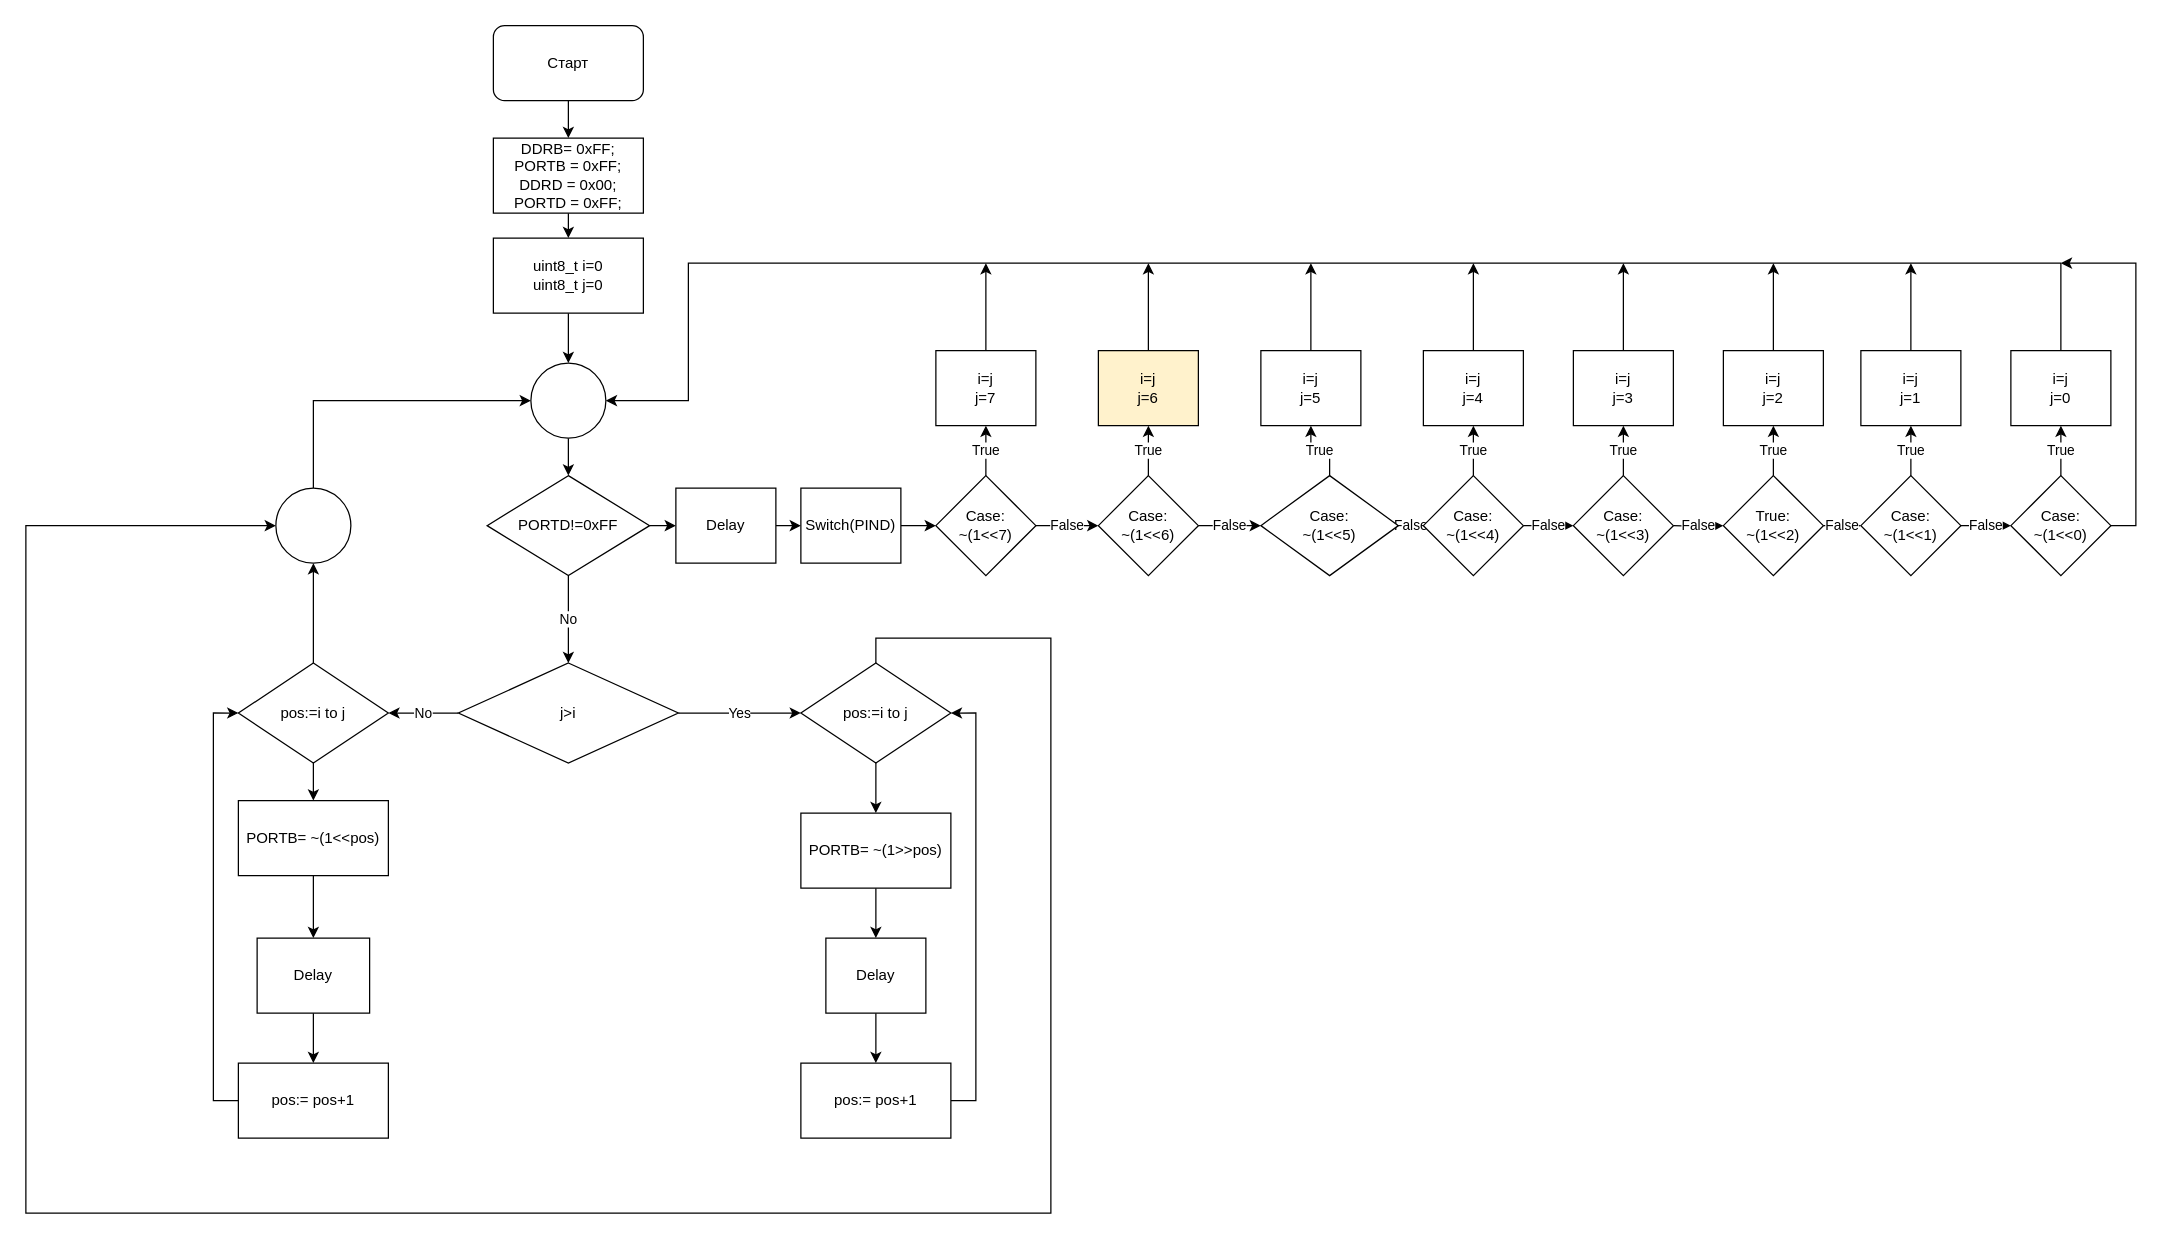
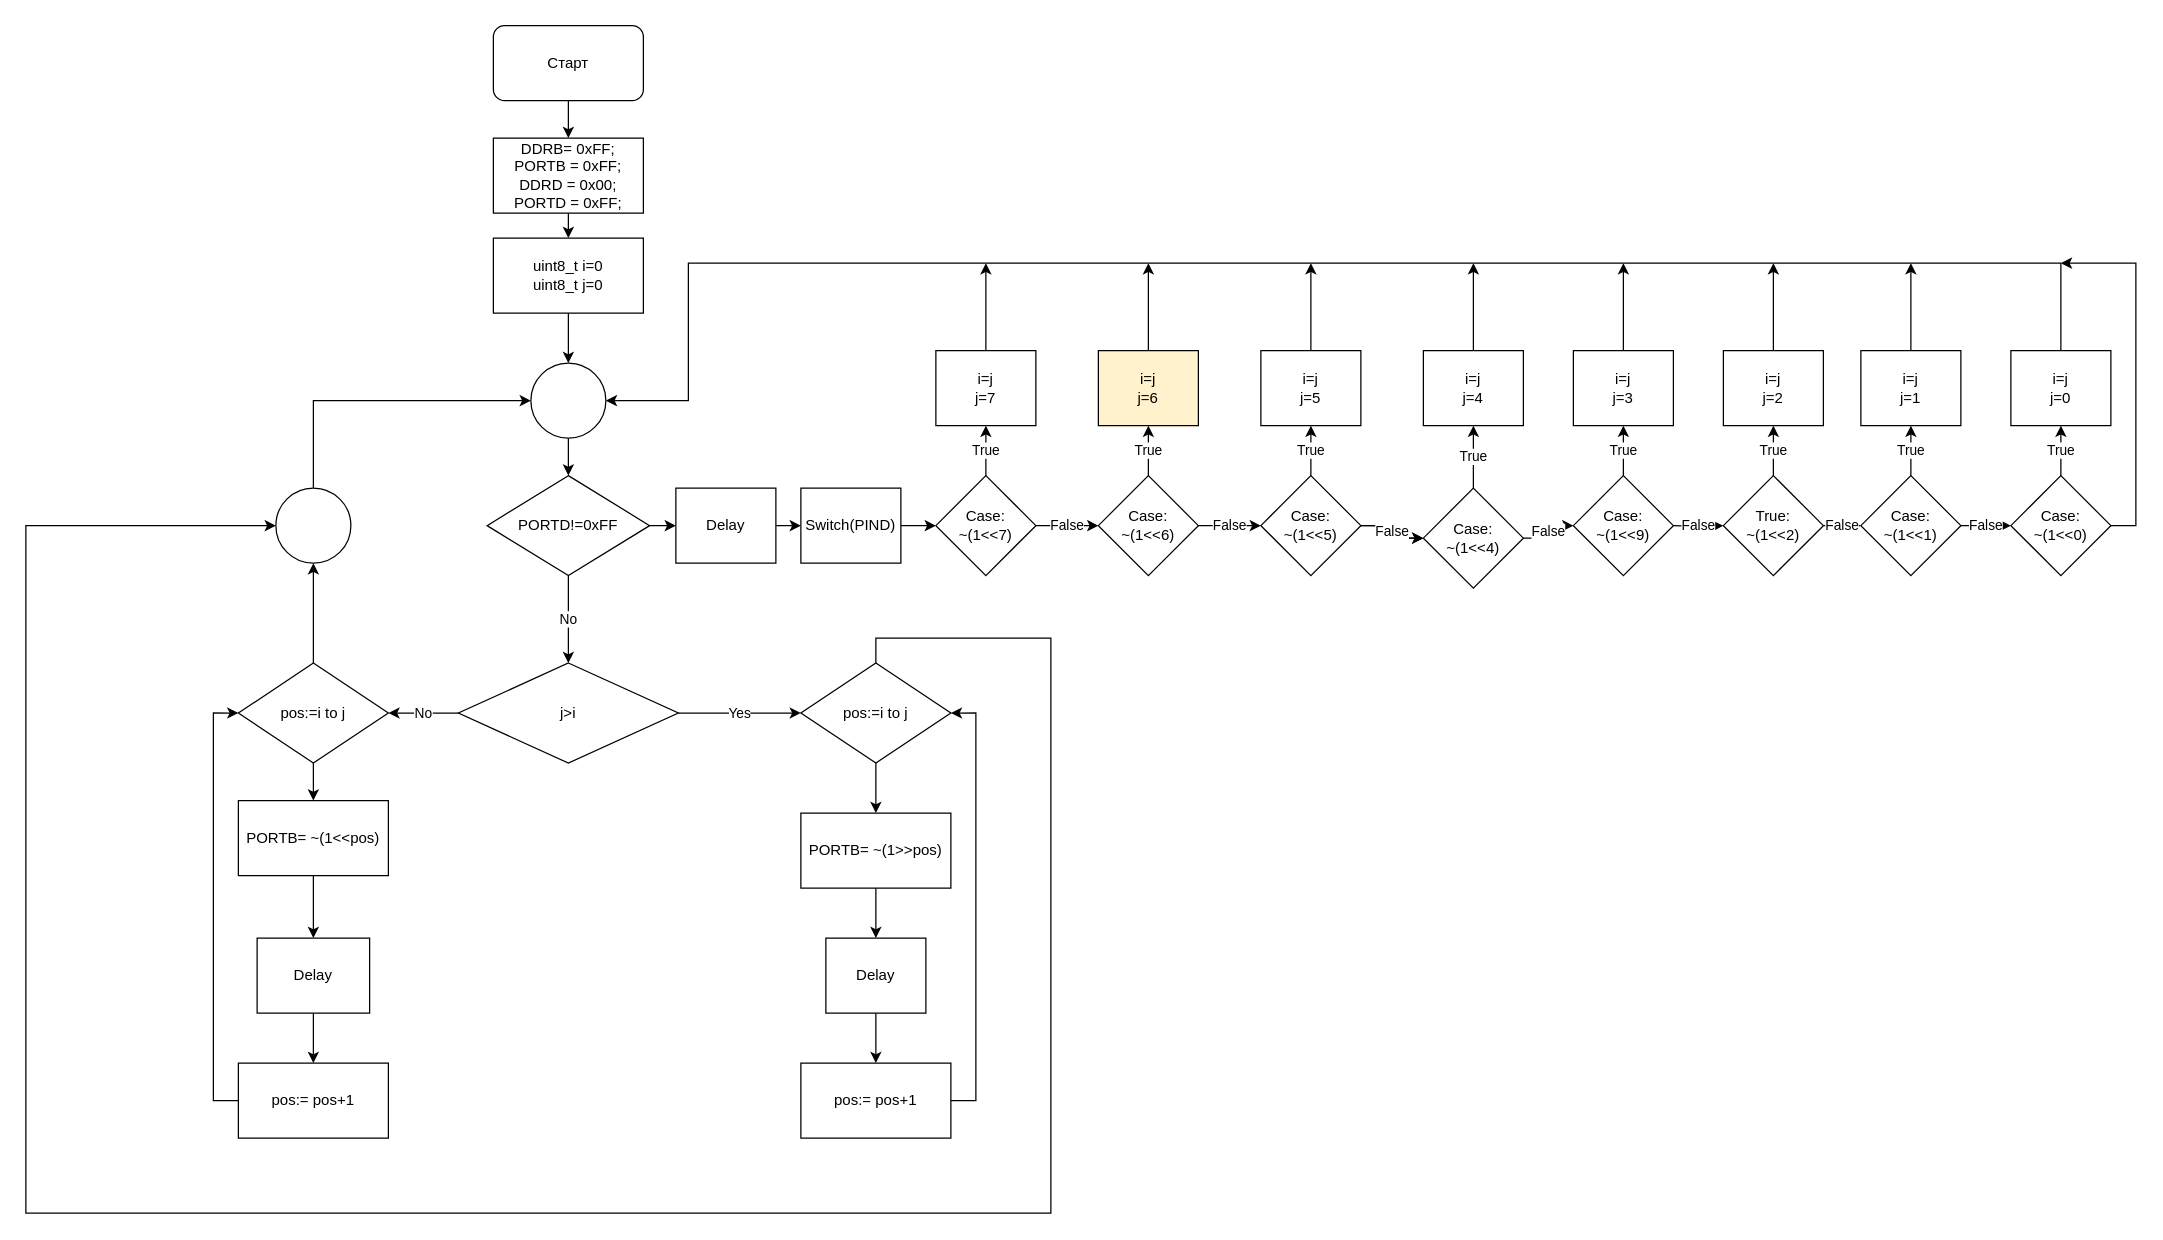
node "Case: ~(1<<5)": size 138x100 -> 100x100
node "Case: ~(1<<4)": moved (1473, 526) -> (1473, 538)
node "Case: ~(1<<3)": label "Case: ~(1<<3)" -> "Case: ~(1<<9)"
